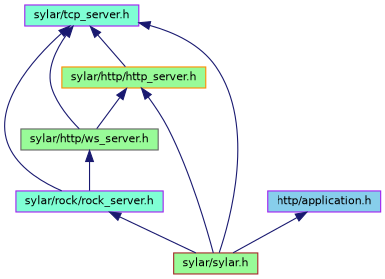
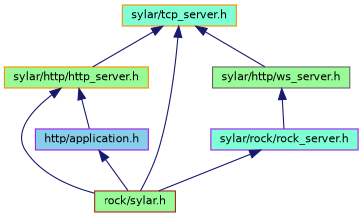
node "sylar/tcp_server.h": color purple -> darkorange
edge "sylar/http/ws_server.h" -> "sylar/http/http_server.h": now "http/application.h" -> "sylar/http/http_server.h"
edge "sylar/rock/rock_server.h" -> "sylar/tcp_server.h": removed
node "sylar/sylar.h": label "sylar/sylar.h" -> "rock/sylar.h"
